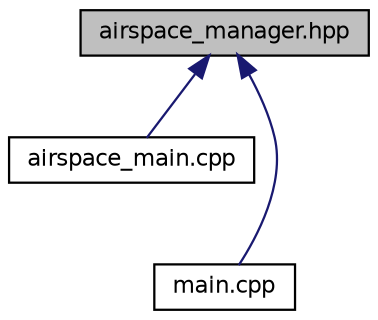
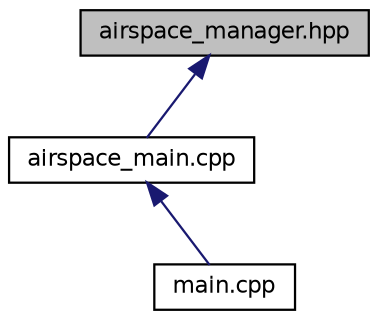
edge "main.cpp" -> "airspace_manager.hpp": now "main.cpp" -> "airspace_main.cpp"
